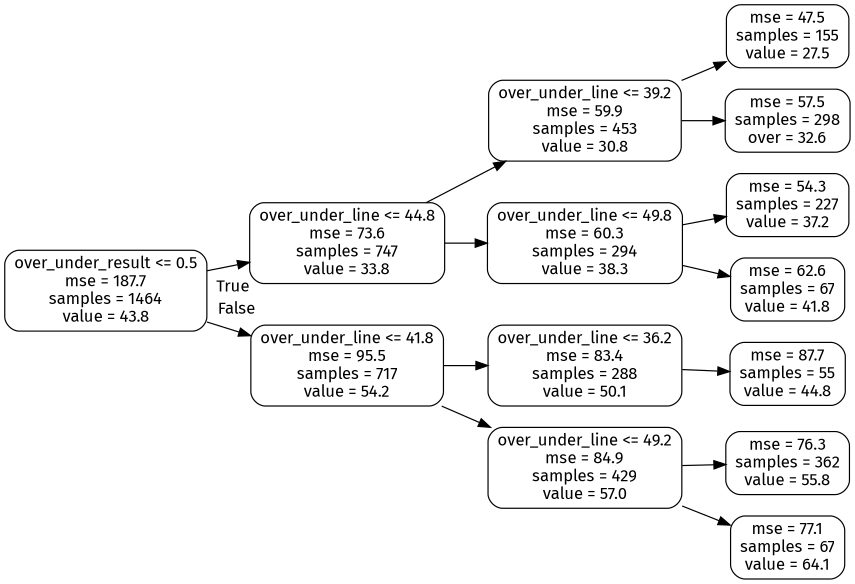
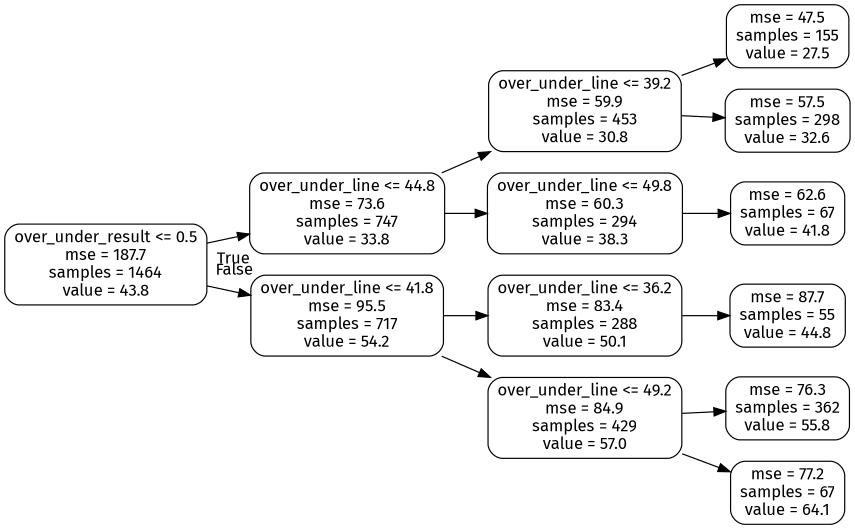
node "mse = 57.5 samples = 298 over = 32.6": label "mse = 57.5 samples = 298 over = 32.6" -> "mse = 57.5 samples = 298 value = 32.6"
node "mse = 54.3 samples = 227 value = 37.2": removed
node "mse = 77.1 samples = 67 value = 64.1": label "mse = 77.1 samples = 67 value = 64.1" -> "mse = 77.2 samples = 67 value = 64.1"
